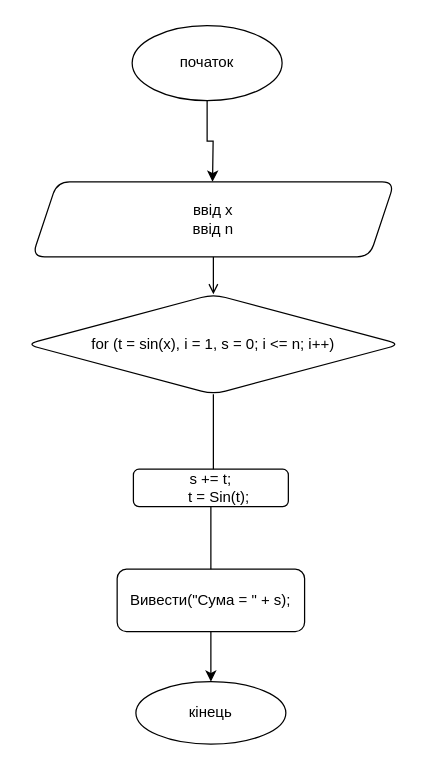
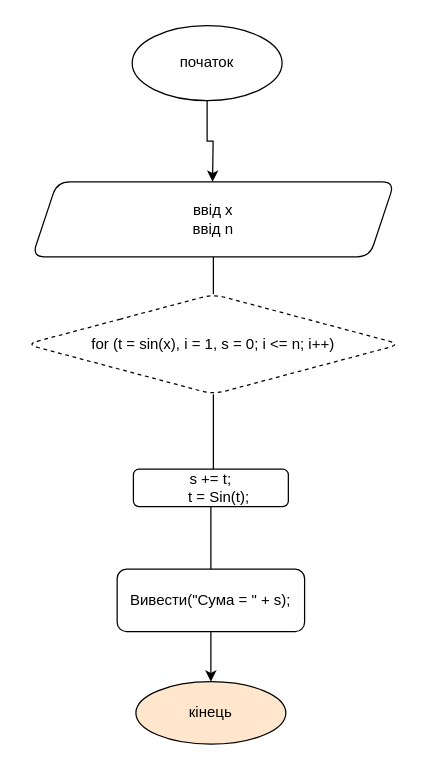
edge "ввід x ввід n" -> "for (t = sin(x), i = 1, s = 0; i <= n; i++)": arrowhead open -> none
node "for (t = sin(x), i = 1, s = 0; i <= n; i++)": style solid -> dashed
node "кінець": fillcolor #ffffff -> #ffe6cc
